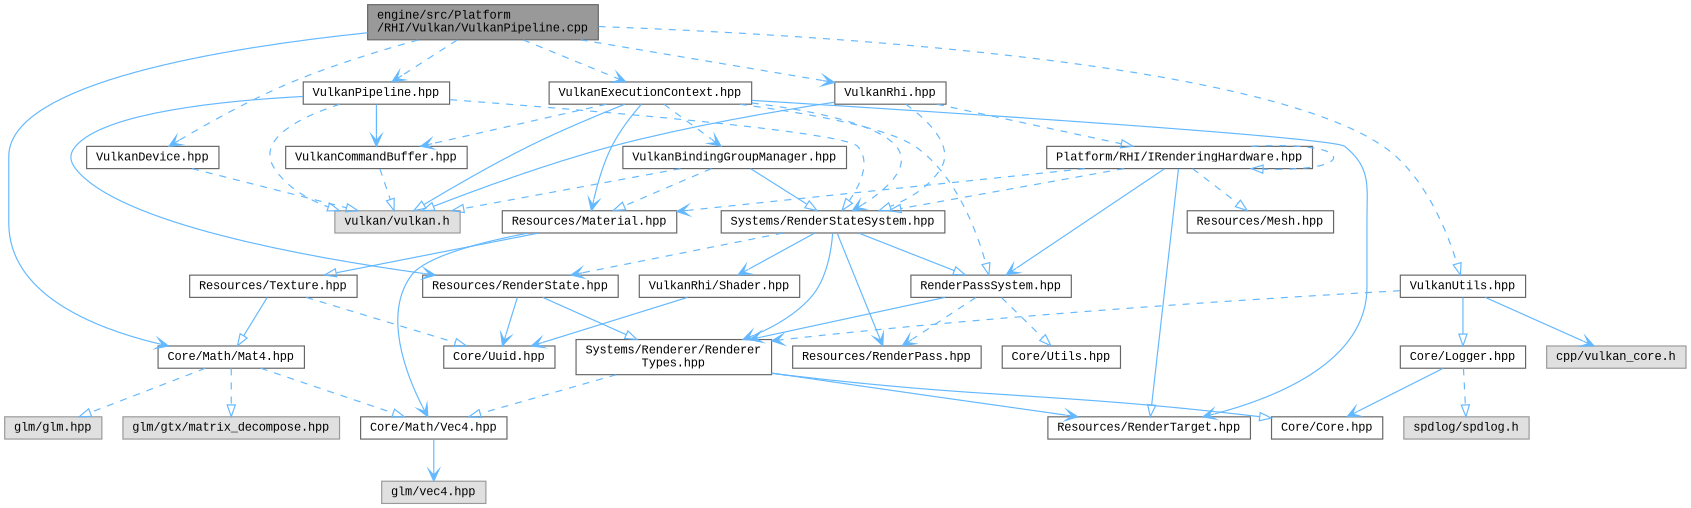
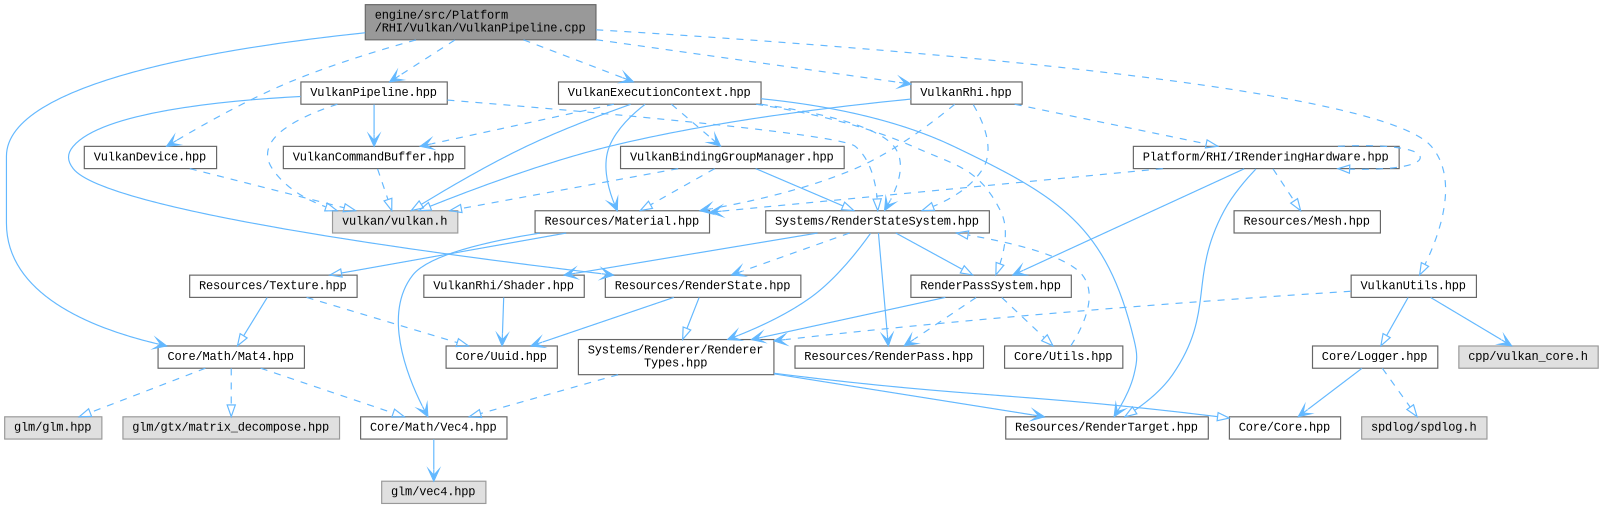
edge "VulkanRhi.hpp" -> "Resources/Material.hpp": added
edge "Platform/RHI/IRenderingHardware.hpp" -> "Systems/RenderStateSystem.hpp": now "Core/Utils.hpp" -> "Systems/RenderStateSystem.hpp"
